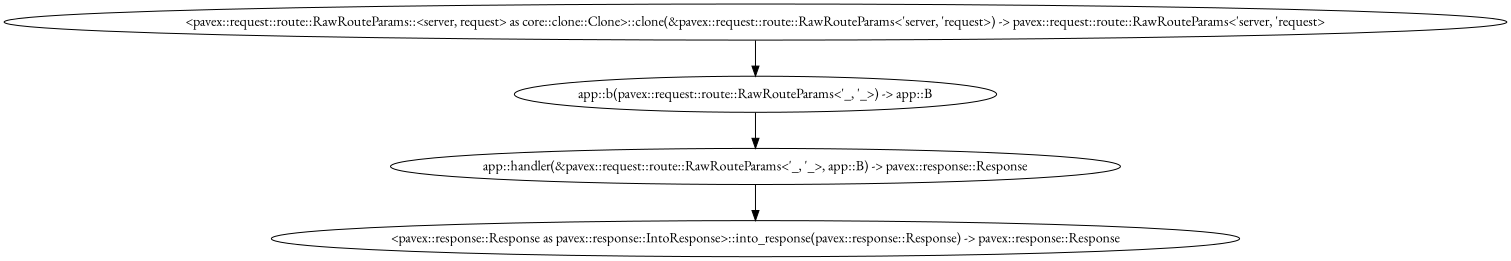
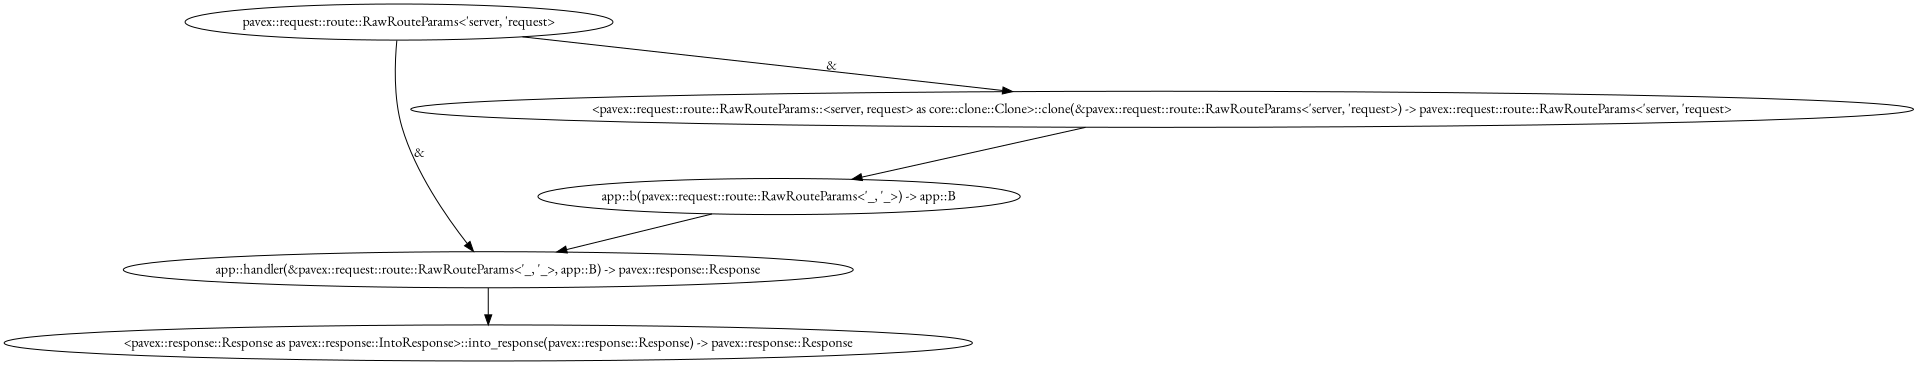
node "pavex::request::route::RawRouteParams<'server, 'request>": added
